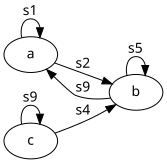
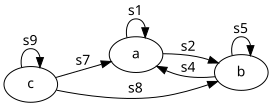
edge "c" -> "a": added, label "s7"
edge "b" -> "a": label "s9" -> "s4"
edge "c" -> "b": label "s4" -> "s8"
